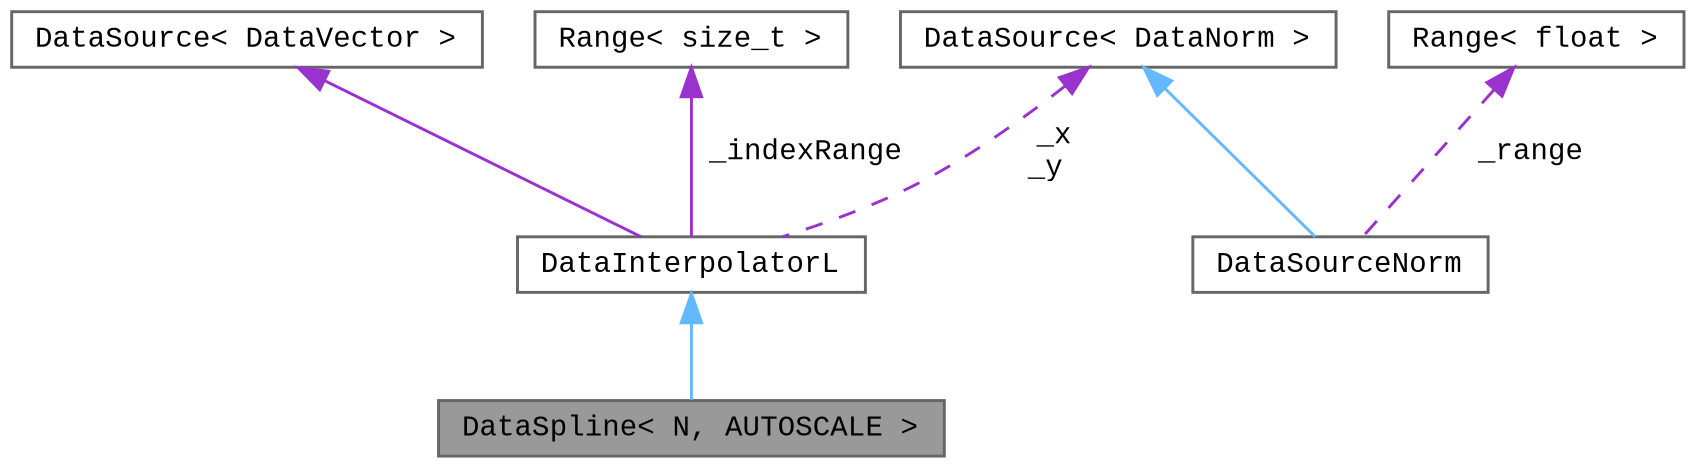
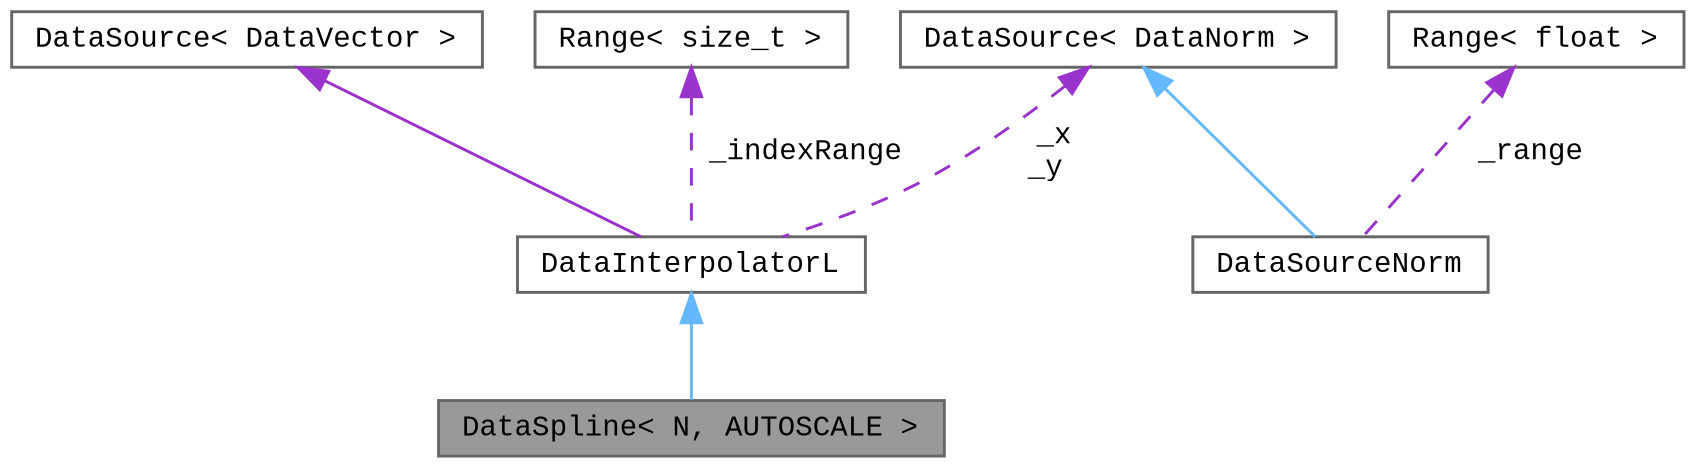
edge "DataInterpolatorL" -> "Range< size_t >": style solid -> dashed
